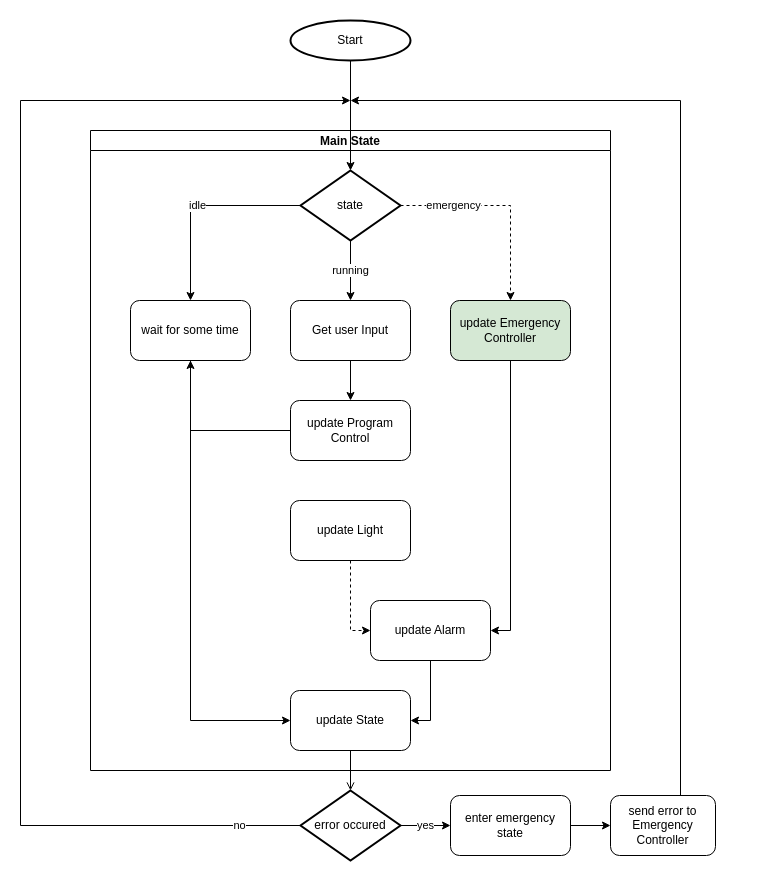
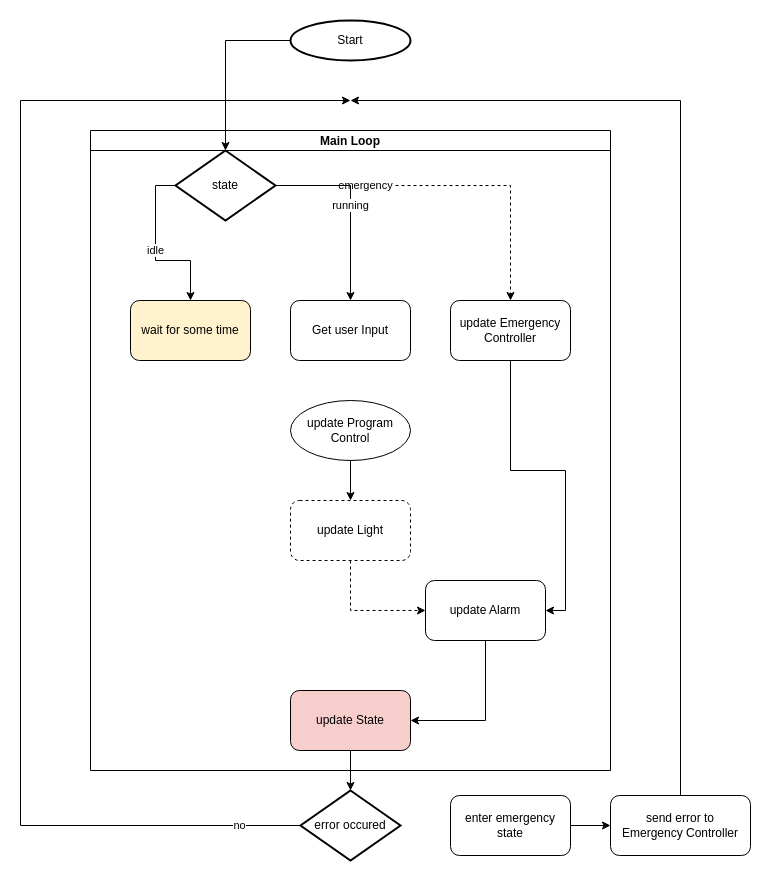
node "Main State": label "Main State" -> "Main Loop"
node "state": moved (351, 206) -> (226, 186)
node "wait for some time": fillcolor #ffffff -> #fff2cc
node "update Emergency Controller": fillcolor #d5e8d4 -> #ffffff
edge "Get user Input" -> "update Program Control": removed
edge "update Program Control" -> "wait for some time": now "update Program Control" -> "update Light"
node "update Program Control": shape rounded rectangle -> ellipse
node "update Light": style solid -> dashed
edge "wait for some time" -> "update State": removed
node "update Alarm": moved (431, 631) -> (486, 611)
node "update State": fillcolor #ffffff -> #f8cecc
edge "update State" -> "error occured": arrowhead open -> classic
edge "error occured" -> "enter emergency state": removed, label "yes"
node "send error to Emergency Controller": size 105x60 -> 140x60
